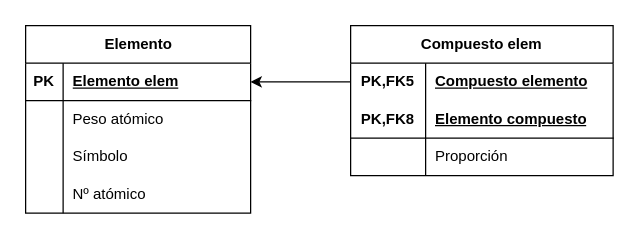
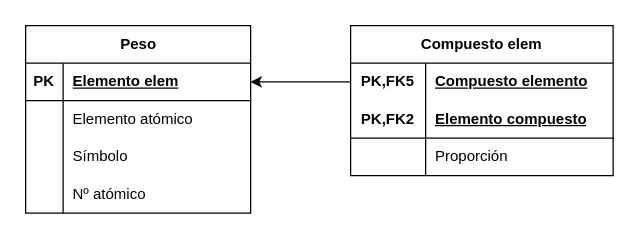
node "Elemento": label "Elemento" -> "Peso"
node "Peso atómico": label "Peso atómico" -> "Elemento atómico"
node "PK,FK8": label "PK,FK8" -> "PK,FK2"
